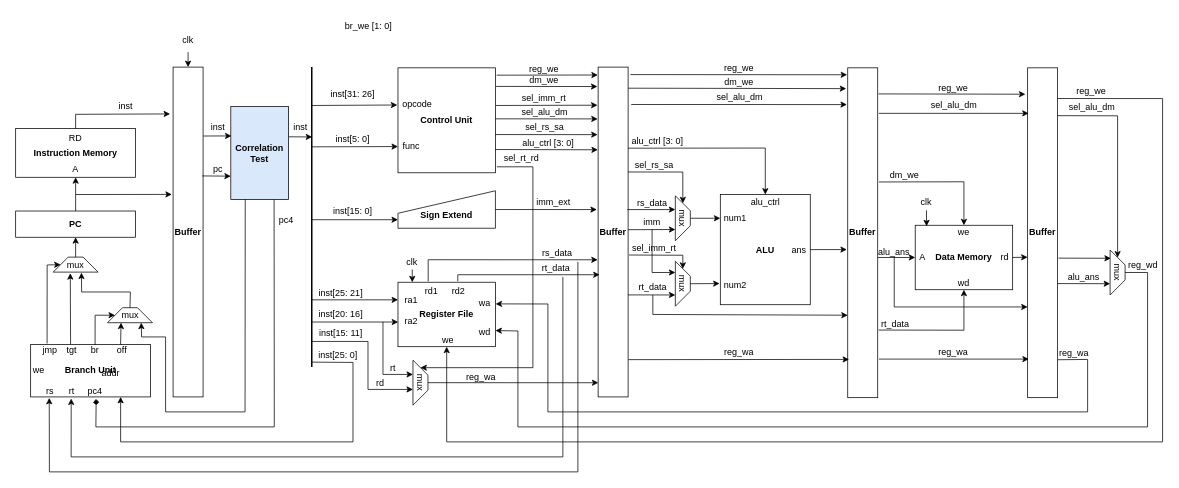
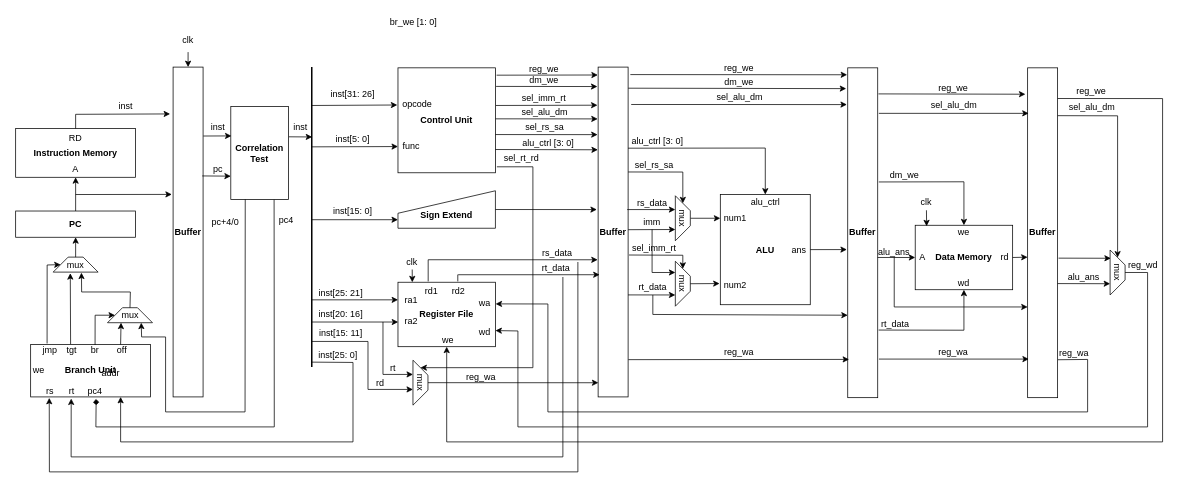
node "br_we [1: 0]": moved (369, 26) -> (414, 23)
node "Correlation Test": fillcolor #dae8fc -> #ffffff
node "imm_ext": removed
node "pc+4/0": added
